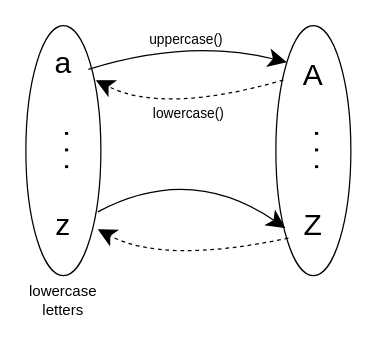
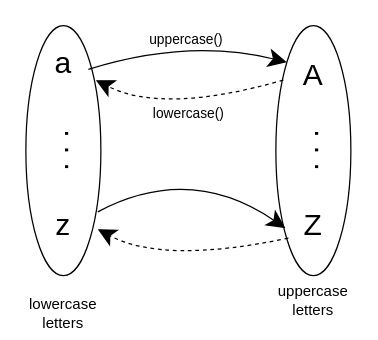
node "lowercase letters": moved (63, 301) -> (63, 313)
node "uppercase letters": added
